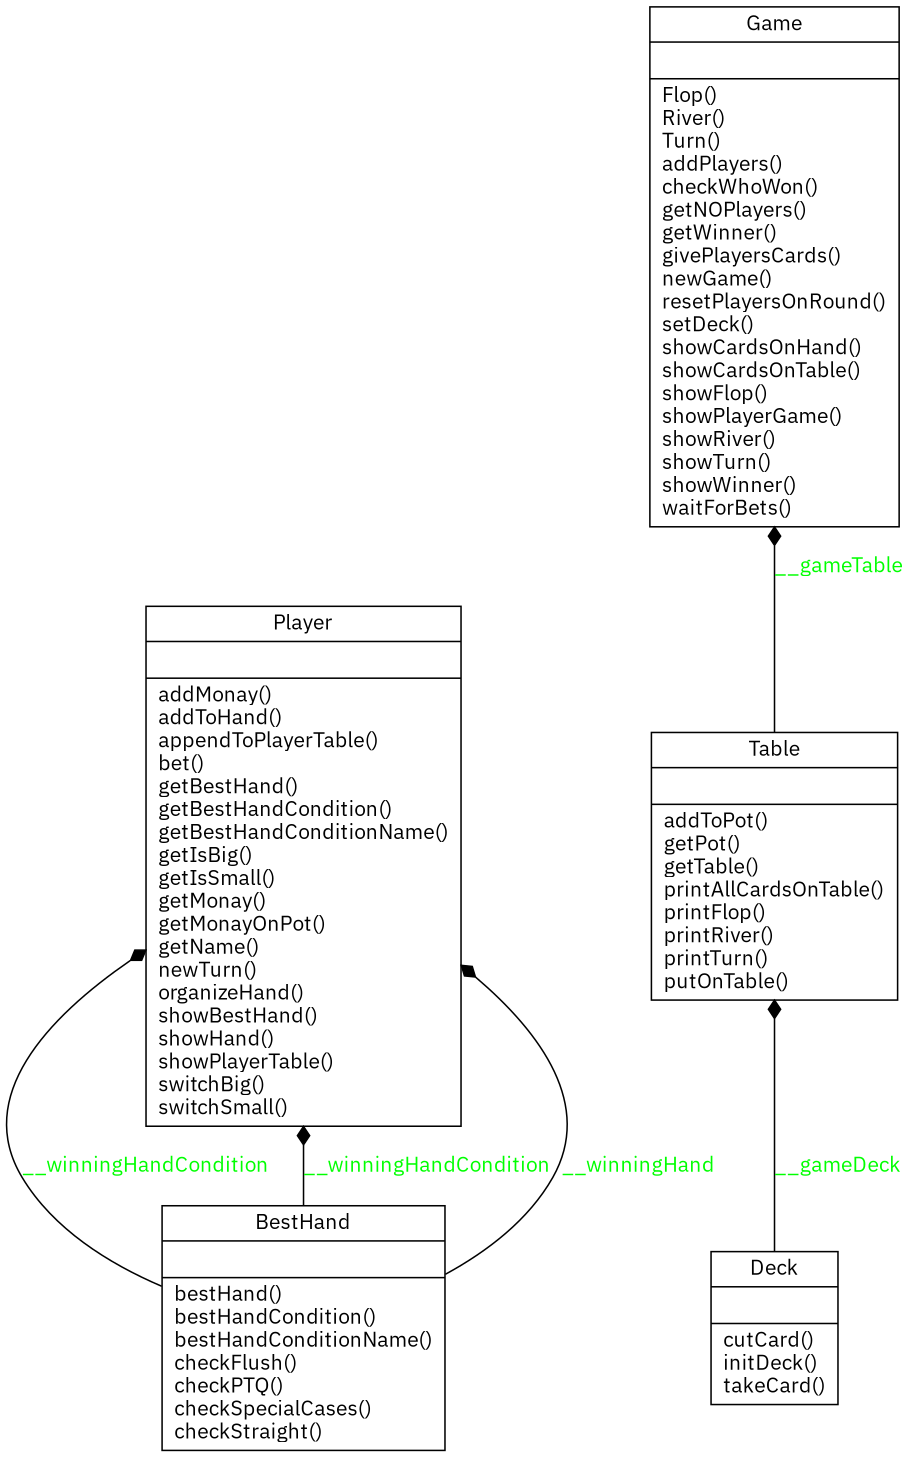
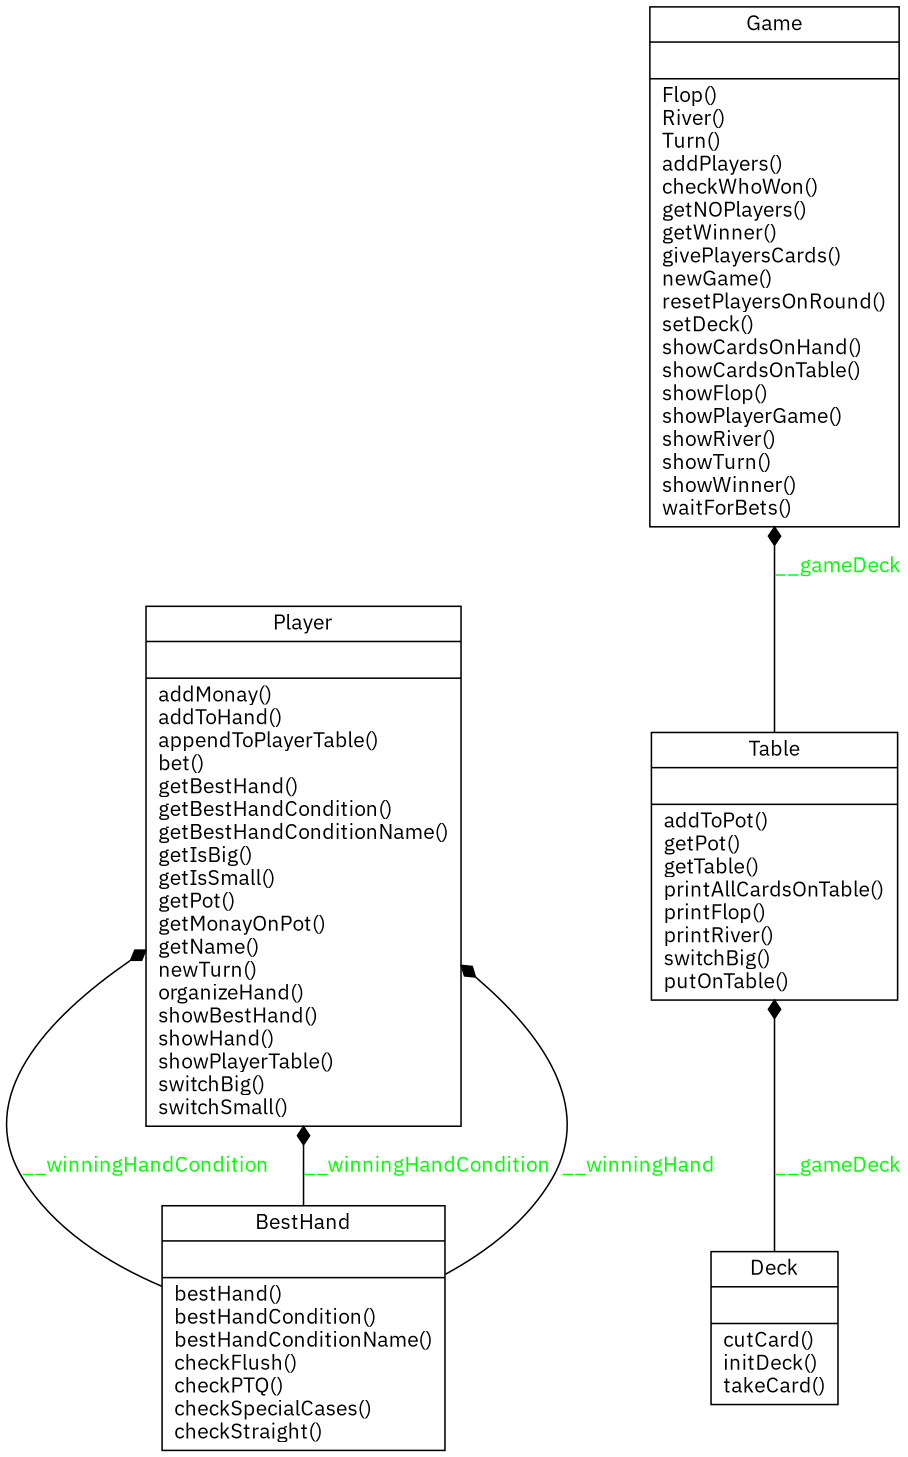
edge "Table" -> "Game": label "__gameTable" -> "__gameDeck"
node "Player": text "getMonay()" -> "getPot()"
node "Table": text "printTurn()" -> "switchBig()"
